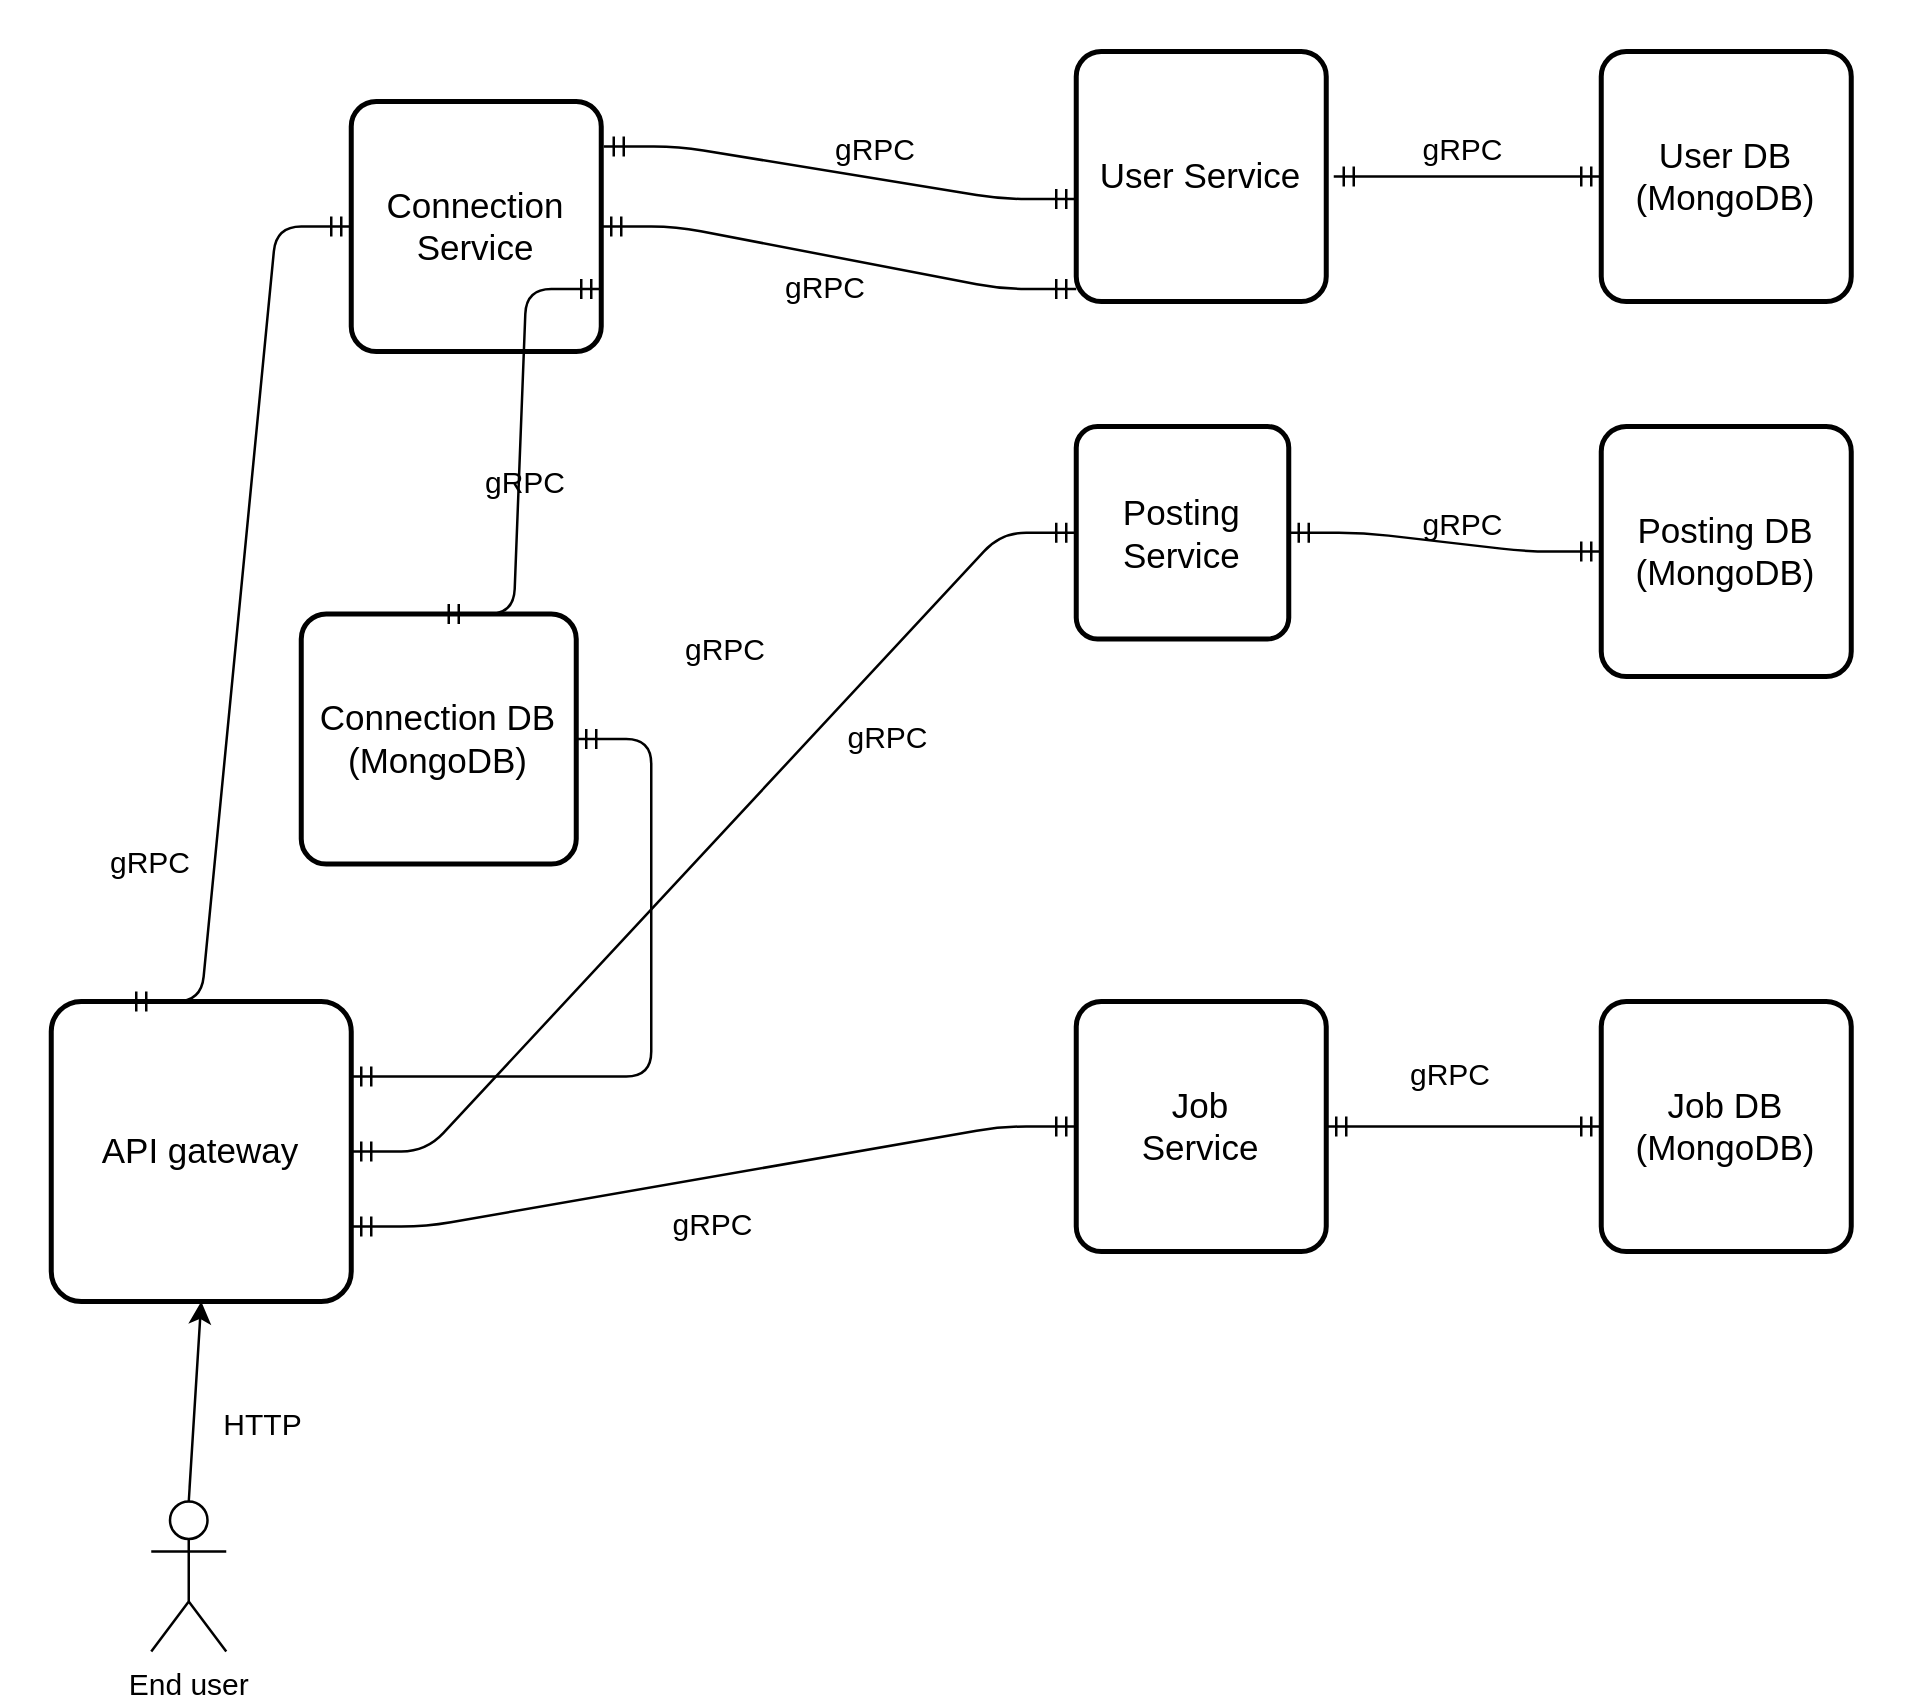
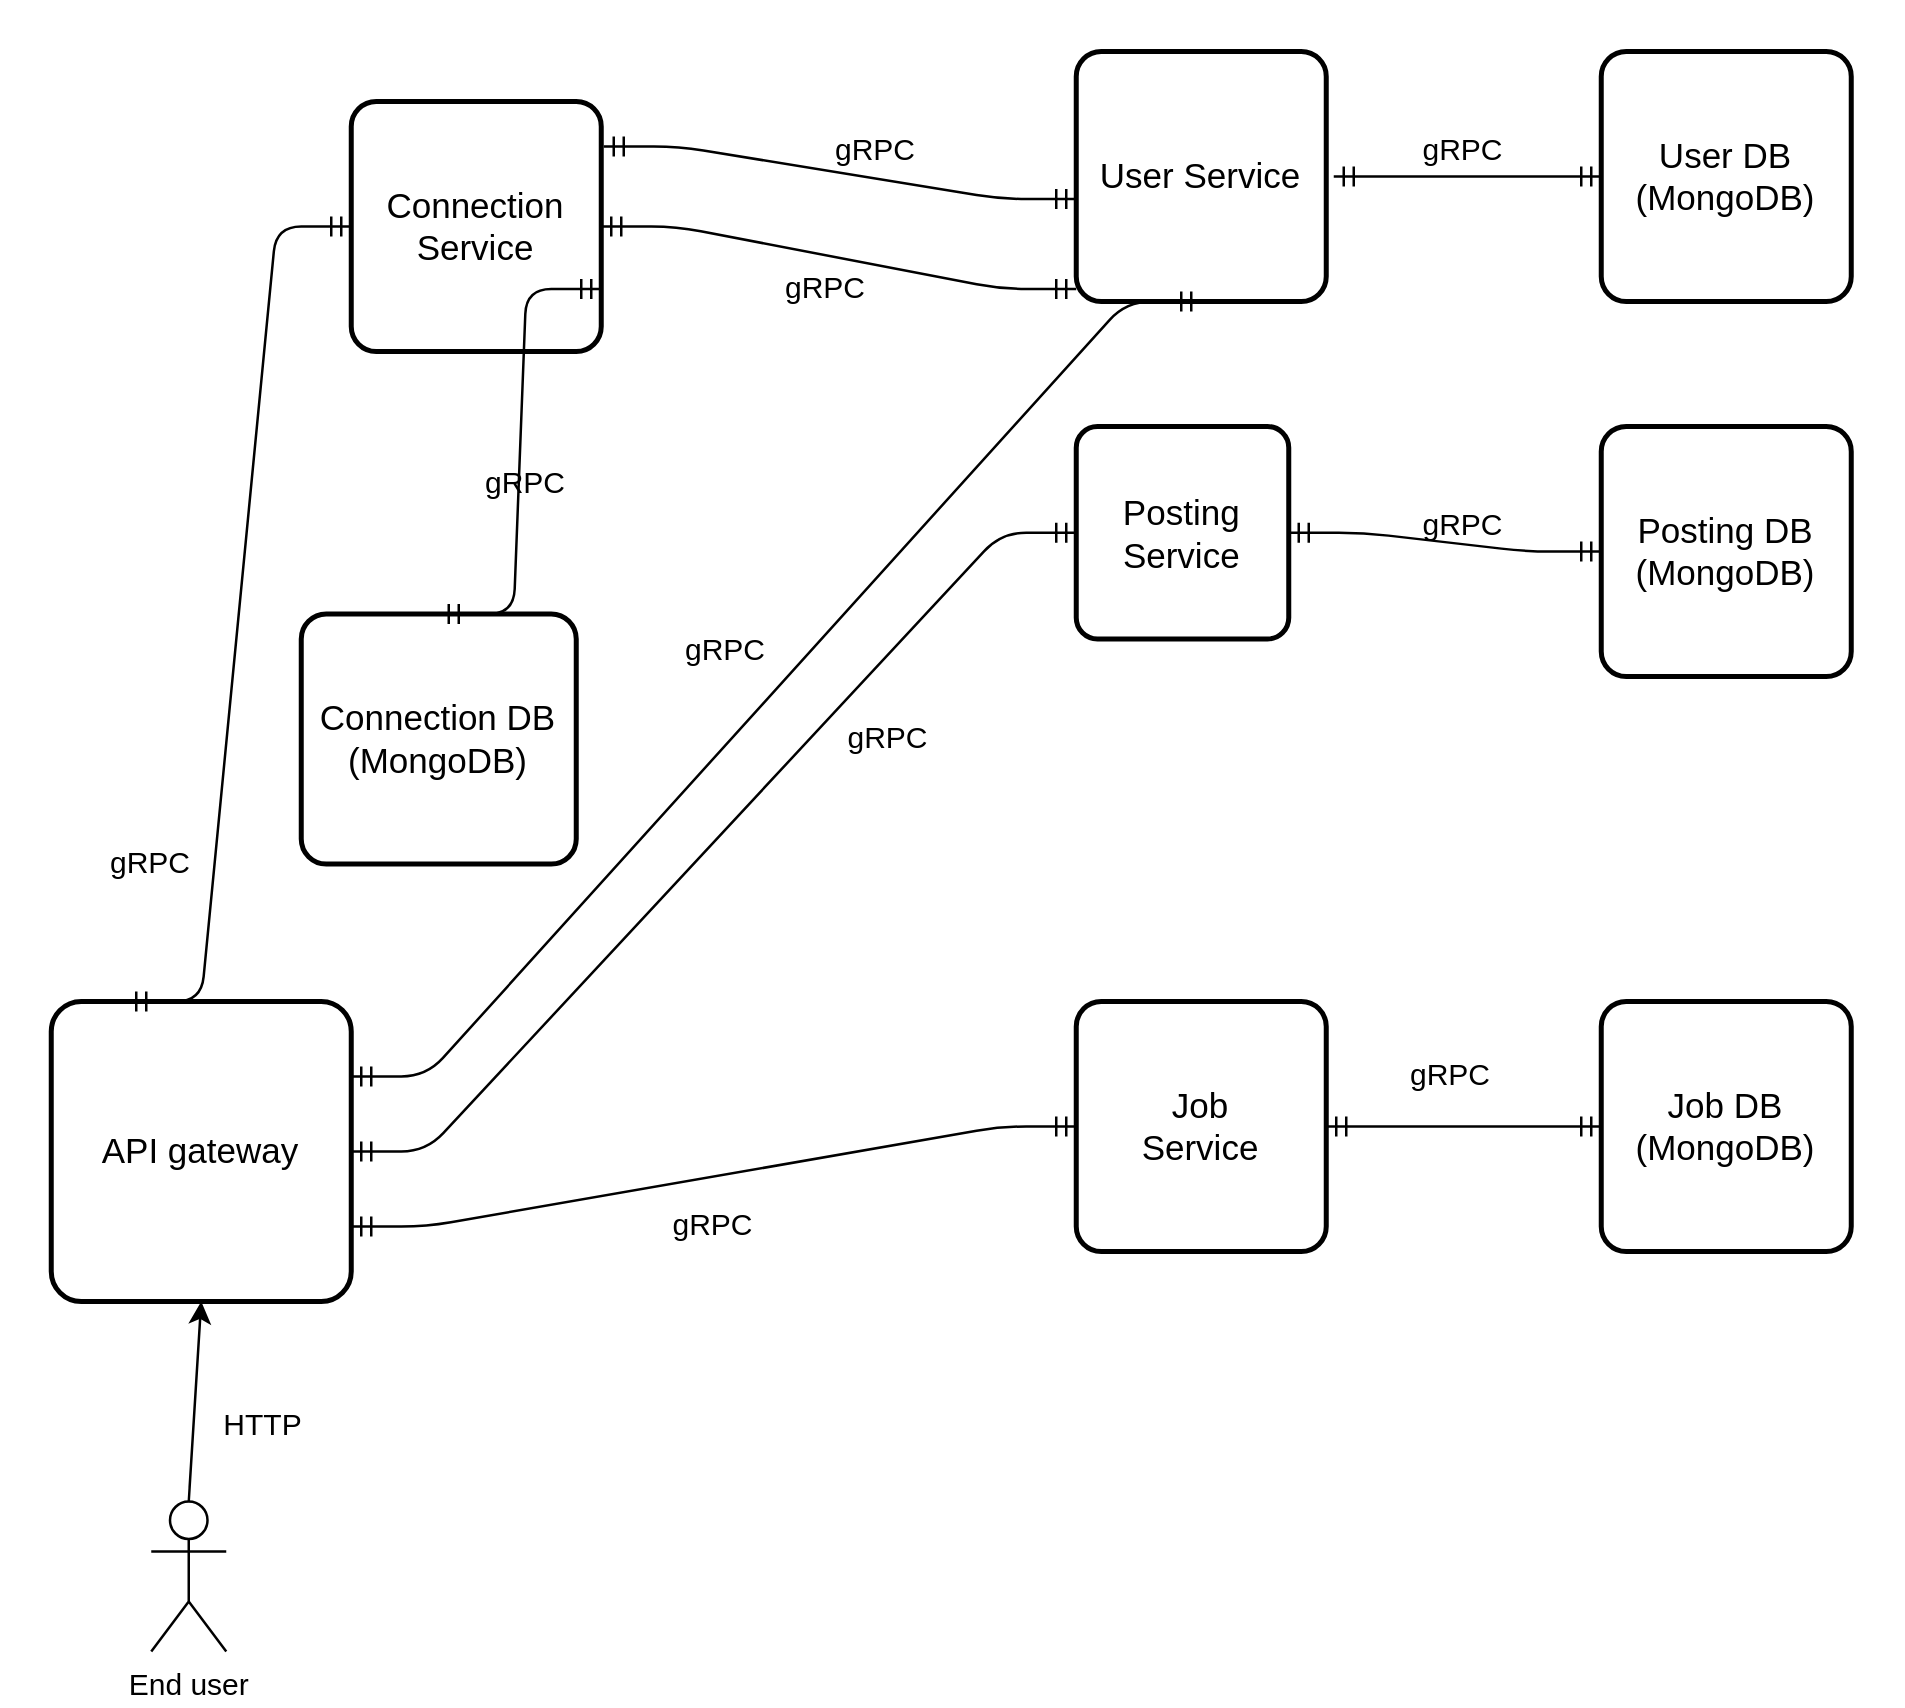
edge "Connection DB (MongoDB)" -- "API gateway": now "User Service" -- "API gateway"
